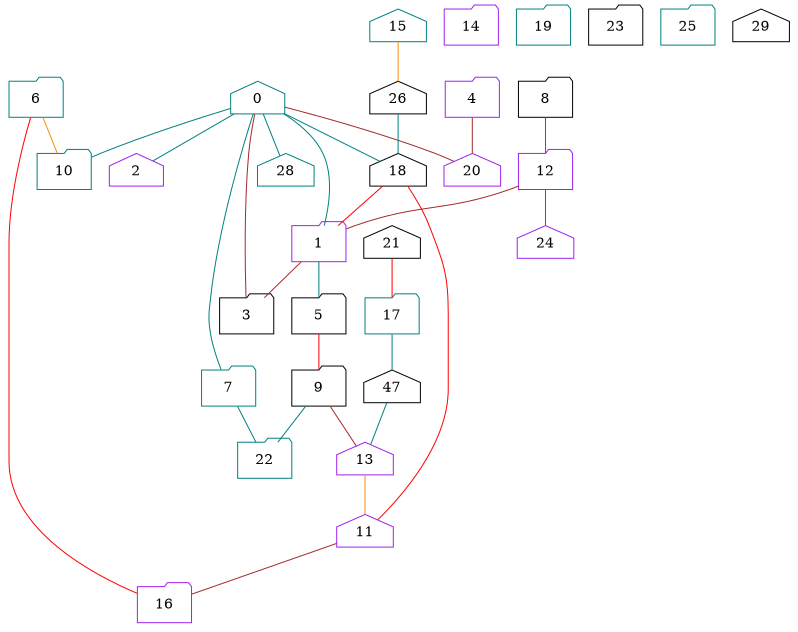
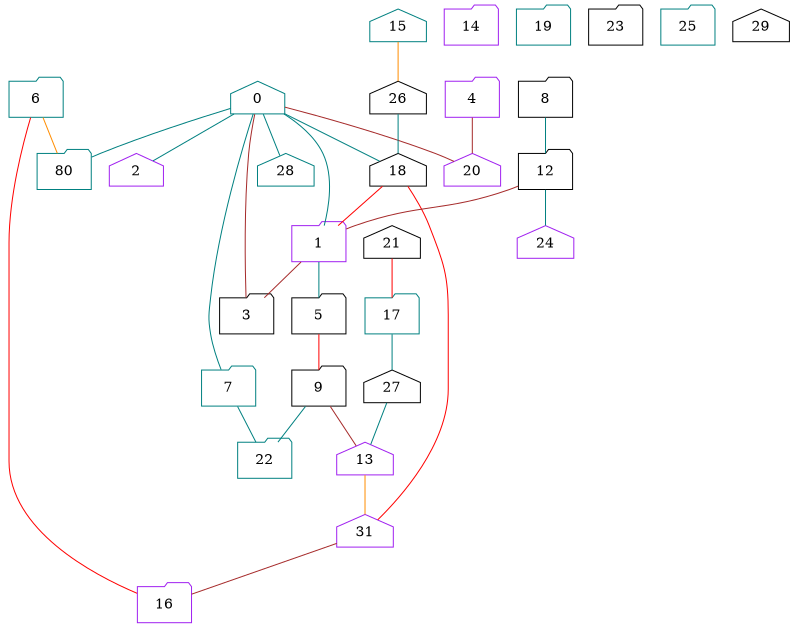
node "10": label "10" -> "80"
node "12": color purple -> black
node "47": label "47" -> "27"
node "11": label "11" -> "31"
